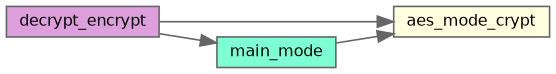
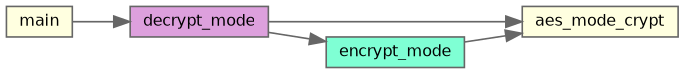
node "main": added
node "decrypt_encrypt": label "decrypt_encrypt" -> "decrypt_mode"
node "main_mode": label "main_mode" -> "encrypt_mode"
